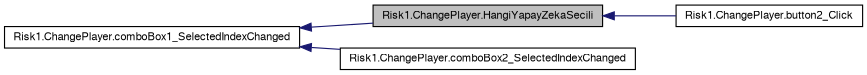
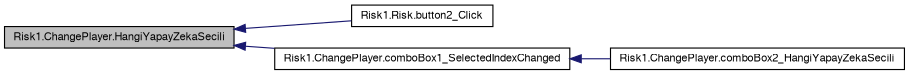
node "Risk1.ChangePlayer.button2_Click": label "Risk1.ChangePlayer.button2_Click" -> "Risk1.Risk.button2_Click"
edge "Risk1.ChangePlayer.HangiYapayZekaSecili" -> "Risk1.ChangePlayer.comboBox1_SelectedIndexChanged": reversed
node "Risk1.ChangePlayer.comboBox2_SelectedIndexChanged": label "Risk1.ChangePlayer.comboBox2_SelectedIndexChanged" -> "Risk1.ChangePlayer.comboBox2_HangiYapayZekaSecili"
